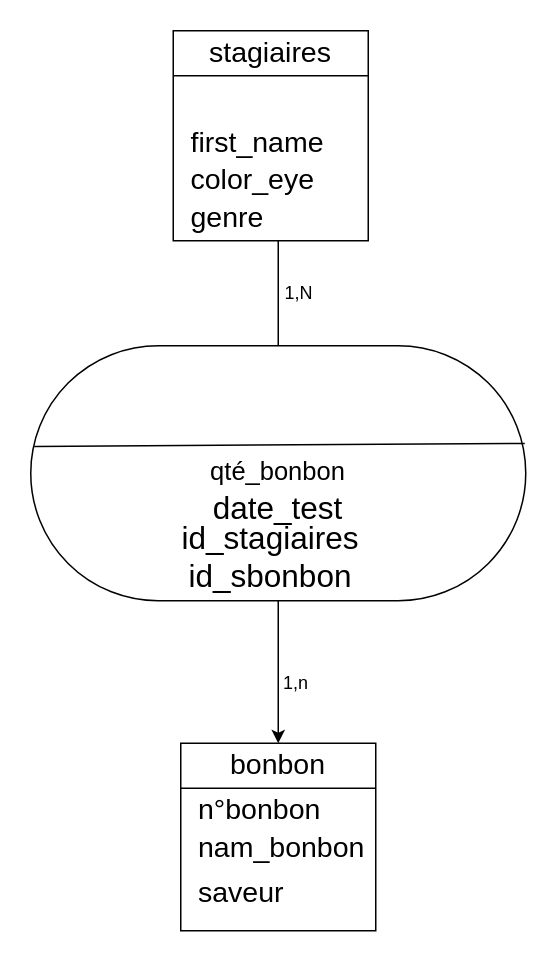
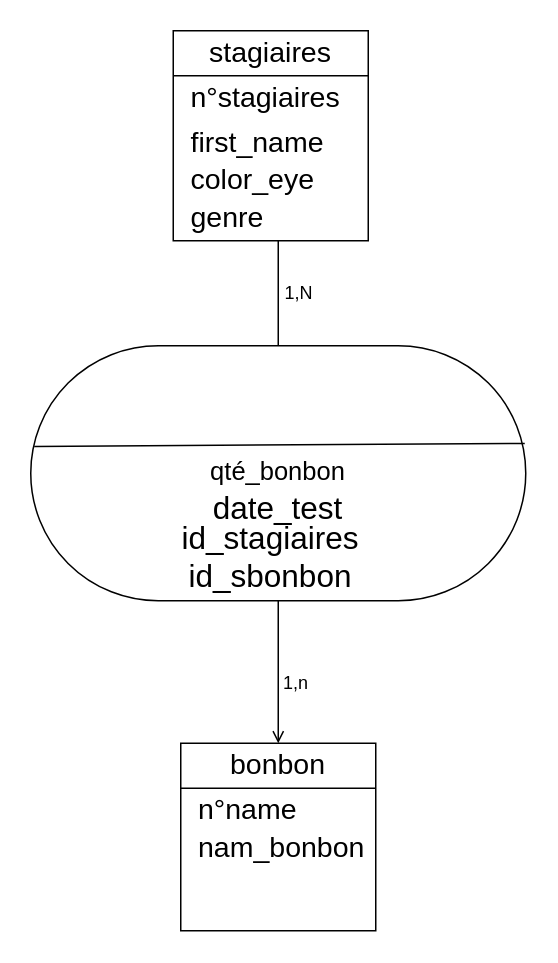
node "n°stagiaires": added
edge "date_test" -> "bonbon": arrowhead classic -> open
node "n°bonbon": label "n°bonbon" -> "n°name"
node "saveur": removed
